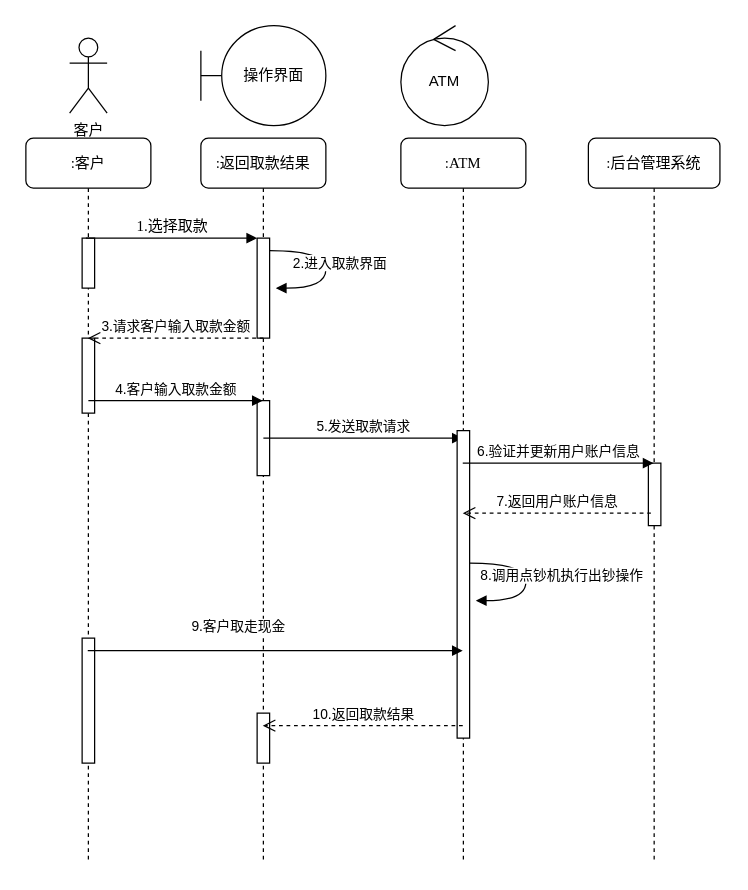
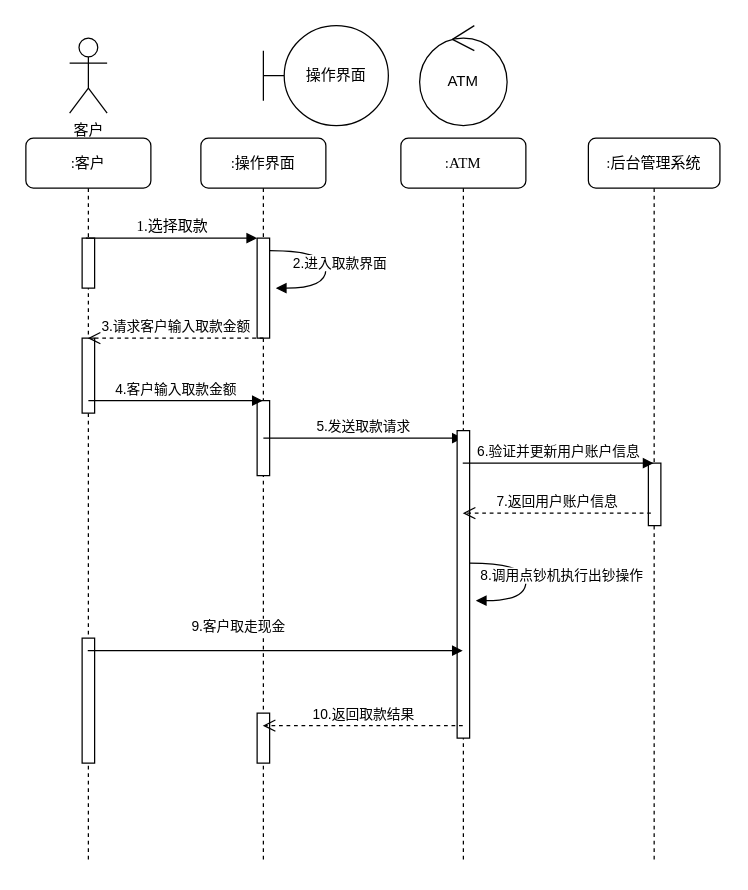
node "操作界面": moved (263, 76) -> (326, 76)
node "ATM": moved (444, 76) -> (463, 76)
node ":返回取款结果": label ":返回取款结果" -> ":操作界面"
